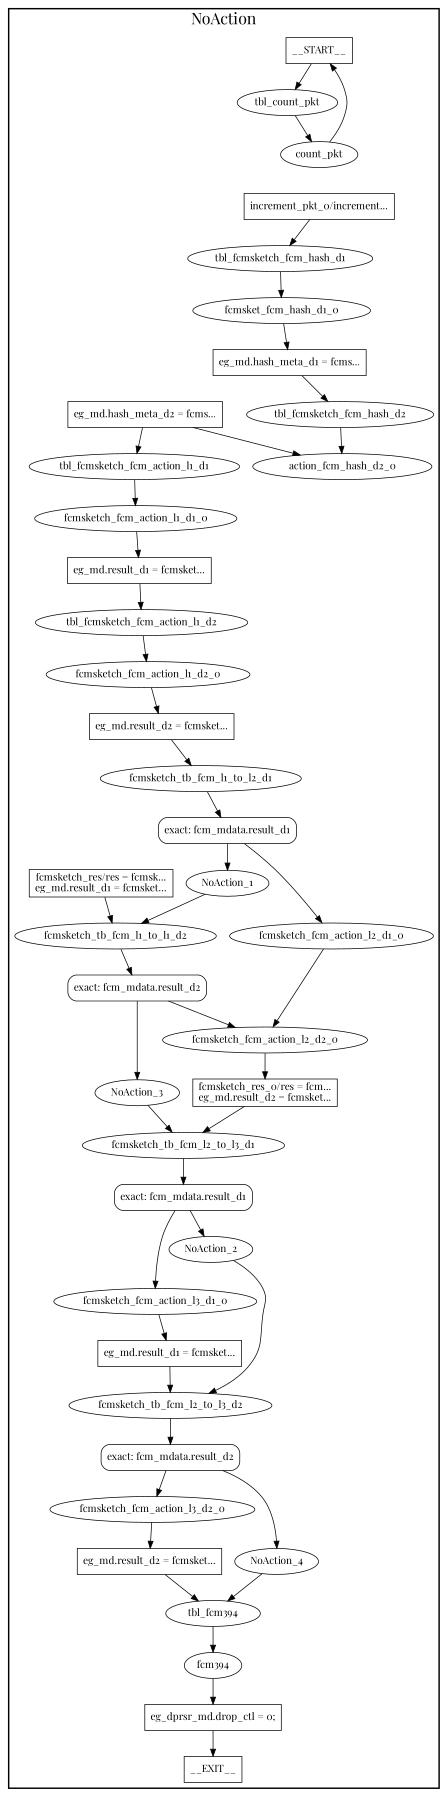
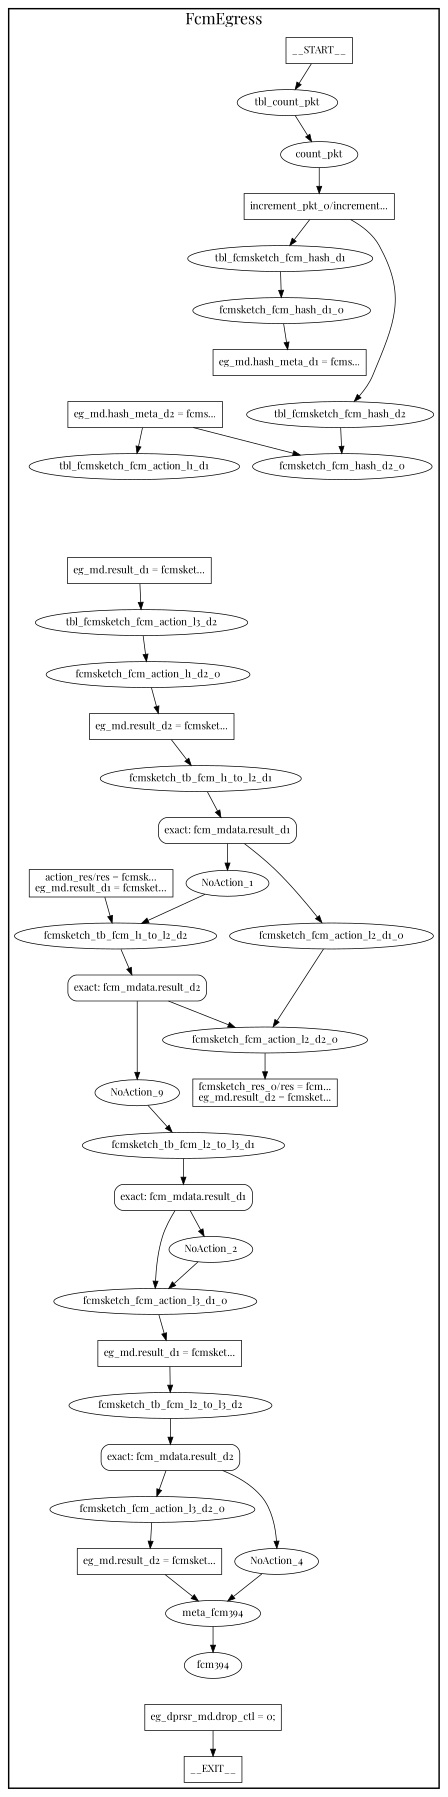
cluster "NoAction": label "NoAction" -> "FcmEgress"
edge "count_pkt" -> "__START__": now "count_pkt" -> "increment_pkt_0/increment..."
node "fcmsket_fcm_hash_d1_0": label "fcmsket_fcm_hash_d1_0" -> "fcmsketch_fcm_hash_d1_0"
edge "eg_md.hash_meta_d1 = fcms..." -> "tbl_fcmsketch_fcm_hash_d2": now "increment_pkt_0/increment..." -> "tbl_fcmsketch_fcm_hash_d2"
node "action_fcm_hash_d2_0": label "action_fcm_hash_d2_0" -> "fcmsketch_fcm_hash_d2_0"
node "fcmsketch_fcm_action_l1_d1_0": removed
node "tbl_fcmsketch_fcm_action_l1_d2": label "tbl_fcmsketch_fcm_action_l1_d2" -> "tbl_fcmsketch_fcm_action_l3_d2"
node "fcmsketch_res/res = fcmsk... eg_md.result_d1 = fcmsket...": label "fcmsketch_res/res = fcmsk... eg_md.result_d1 = fcmsket..." -> "action_res/res = fcmsk... eg_md.result_d1 = fcmsket..."
node "fcmsketch_tb_fcm_l1_to_l1_d2": label "fcmsketch_tb_fcm_l1_to_l1_d2" -> "fcmsketch_tb_fcm_l1_to_l2_d2"
node "NoAction_3": label "NoAction_3" -> "NoAction_9"
edge "fcmsketch_res_0/res = fcm... eg_md.result_d2 = fcmsket..." -> "fcmsketch_tb_fcm_l2_to_l3_d1": removed
edge "NoAction_2" -> "fcmsketch_tb_fcm_l2_to_l3_d2": now "NoAction_2" -> "fcmsketch_fcm_action_l3_d1_0"
node "tbl_fcm394": label "tbl_fcm394" -> "meta_fcm394"
edge "fcm394" -> "eg_dprsr_md.drop_ctl = 0;": removed
